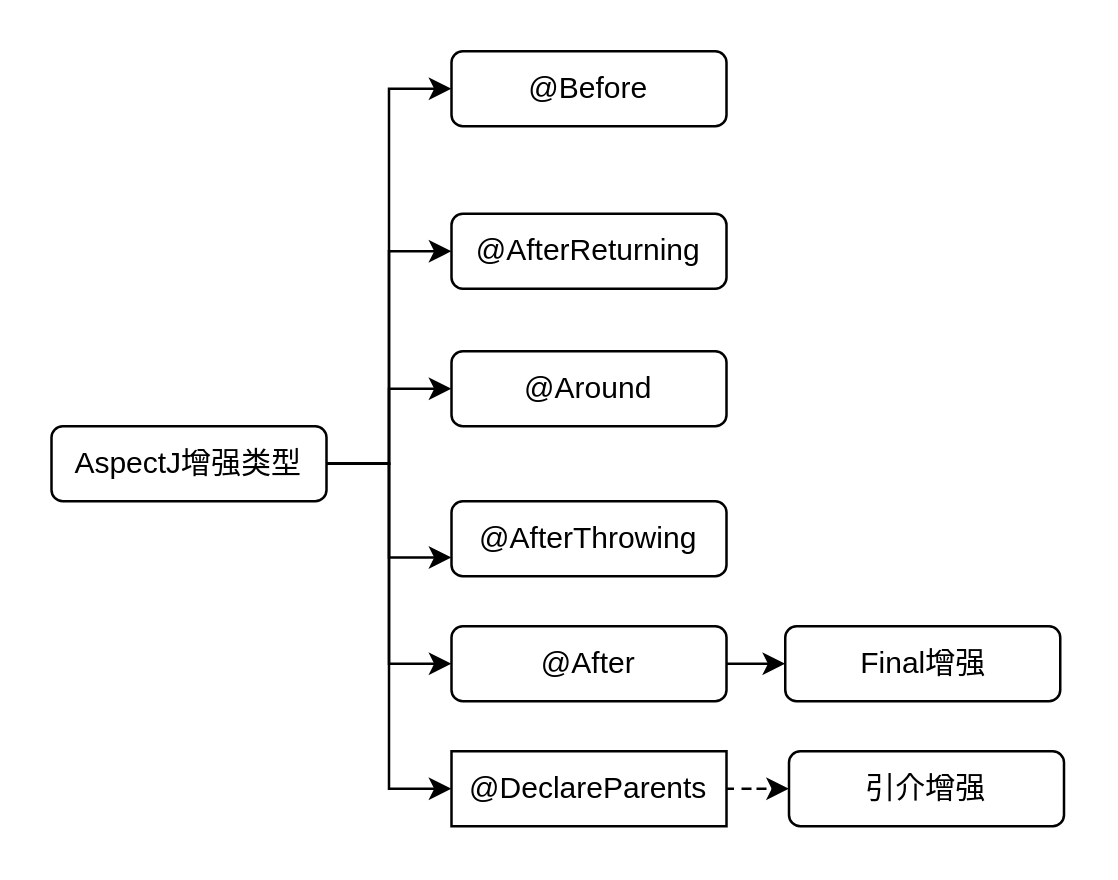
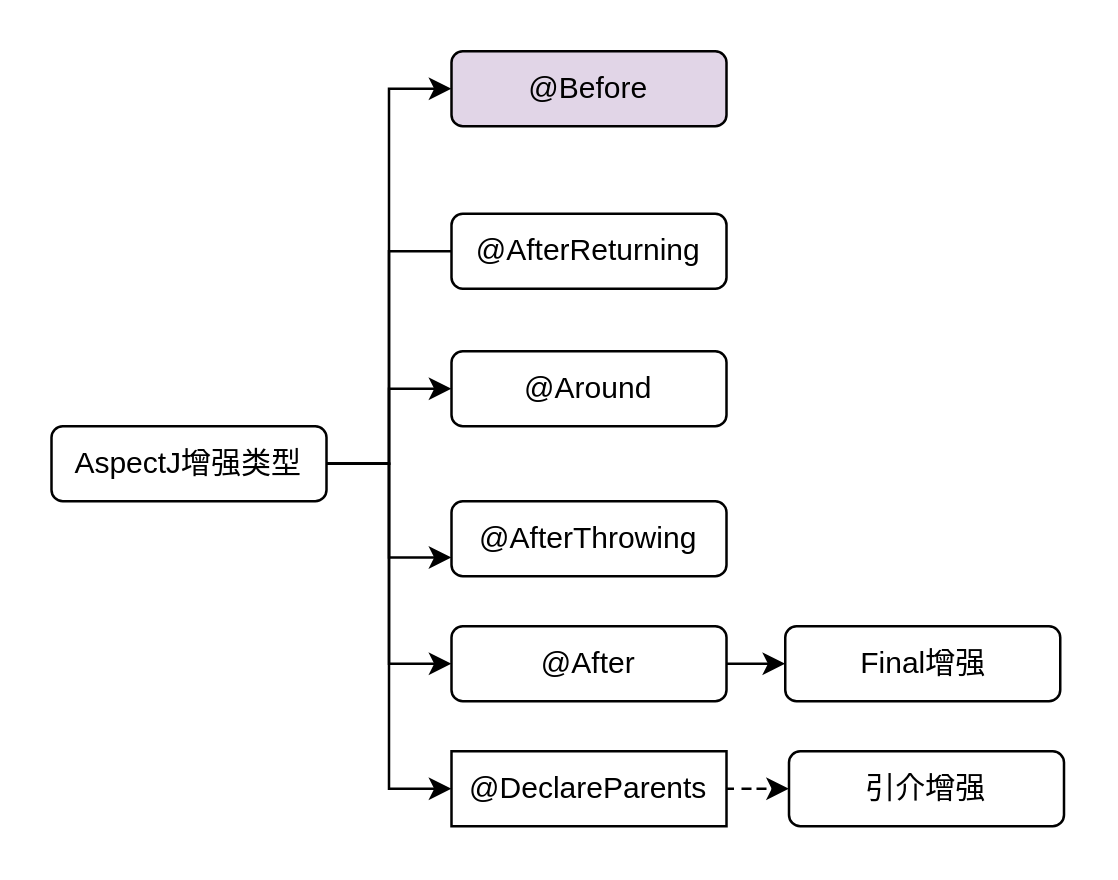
node "@Before": fillcolor #ffffff -> #e1d5e7
edge "AspectJ增强类型" -> "@AfterReturning": arrowhead classic -> none
